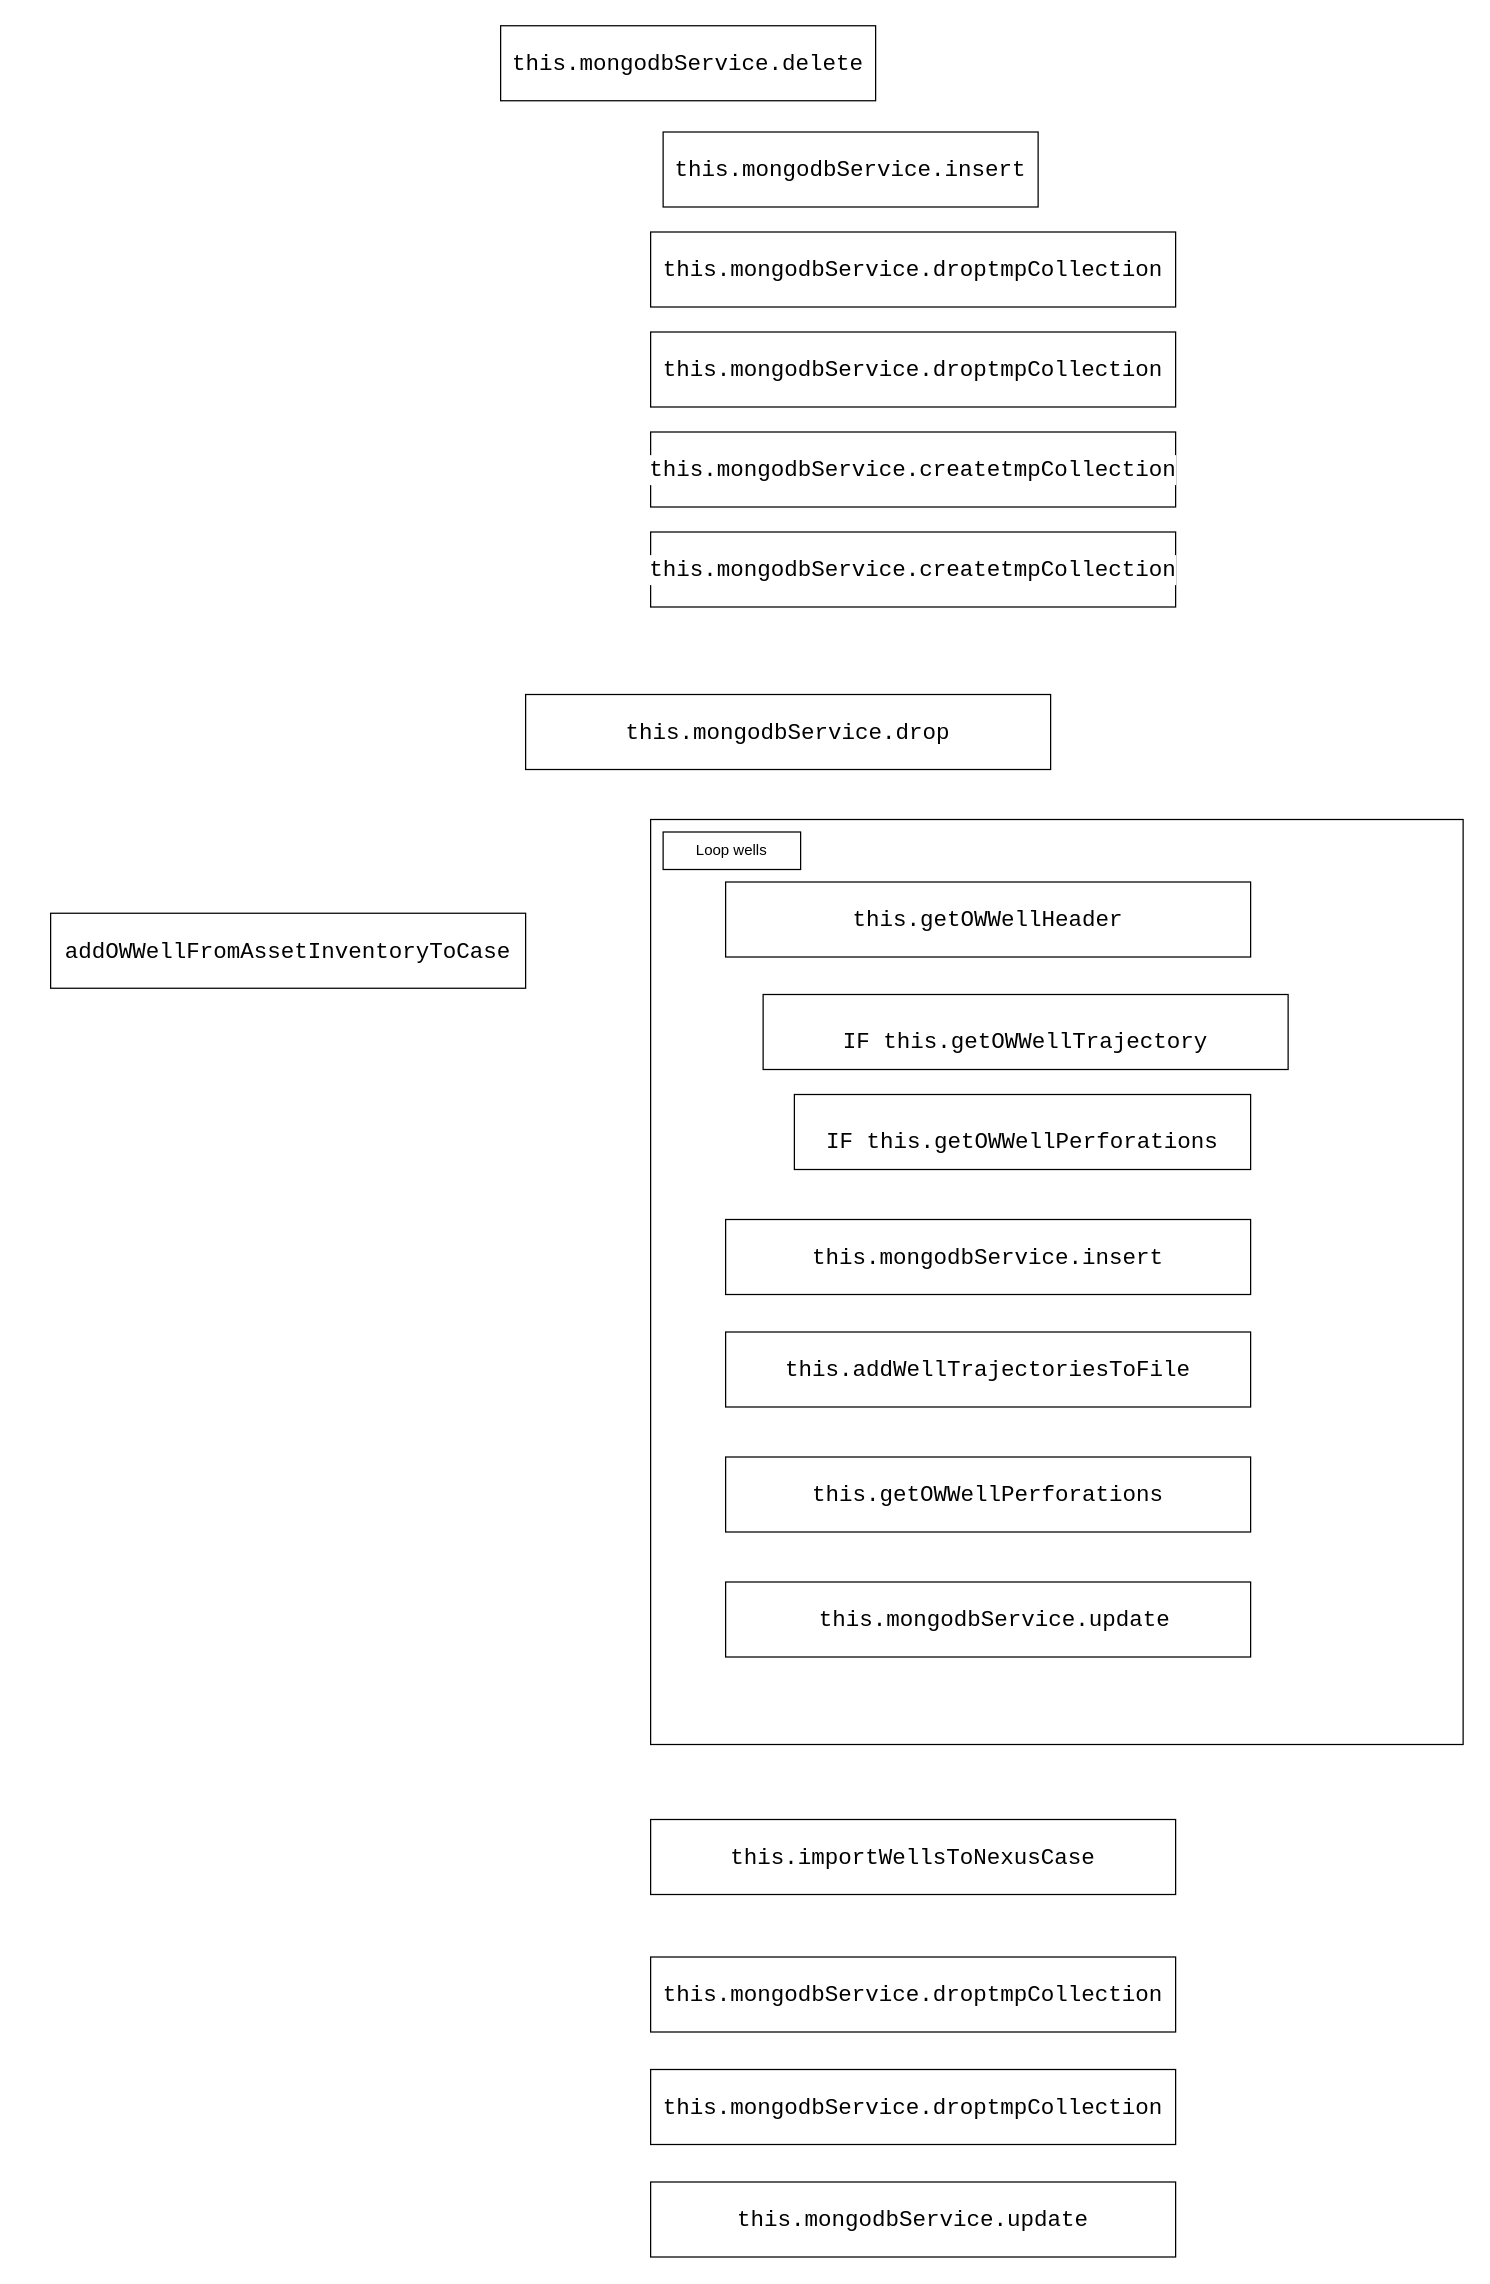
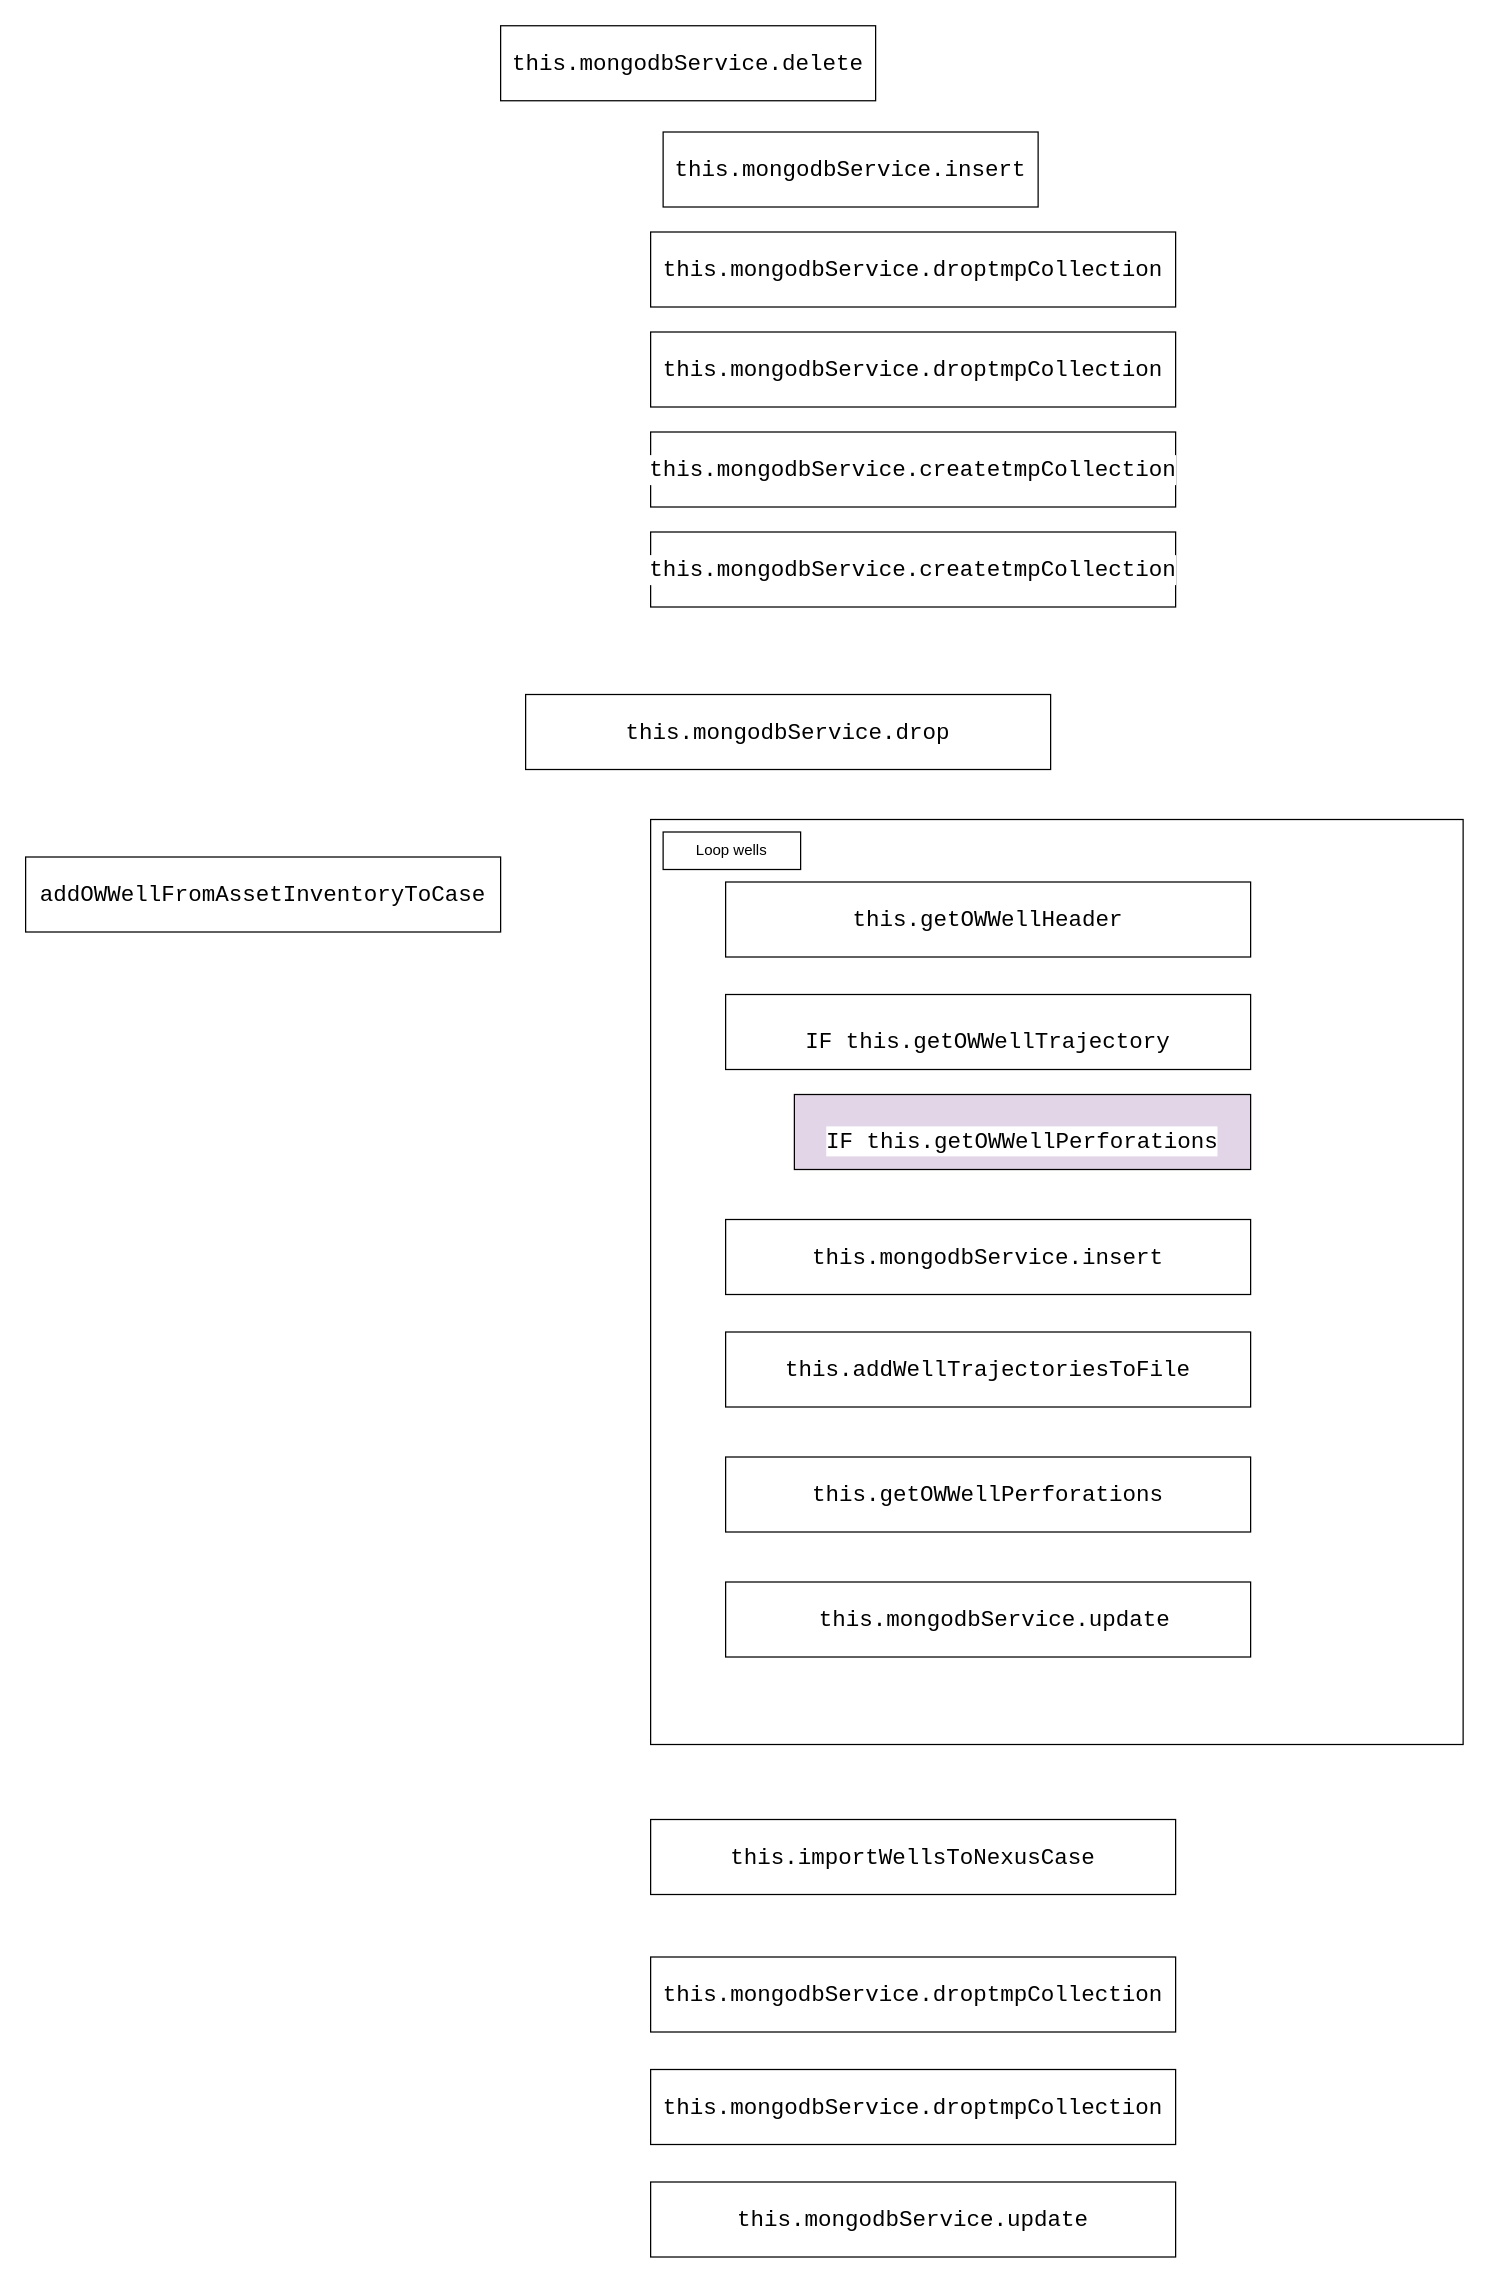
node "addOWWellFromAssetInventoryToCase": moved (288, 951) -> (263, 894)
node "IF this.getOWWellTrajectory": moved (1026, 1032) -> (988, 1032)
node "IF this.getOWWellPerforations": fillcolor #ffffff -> #e1d5e7
